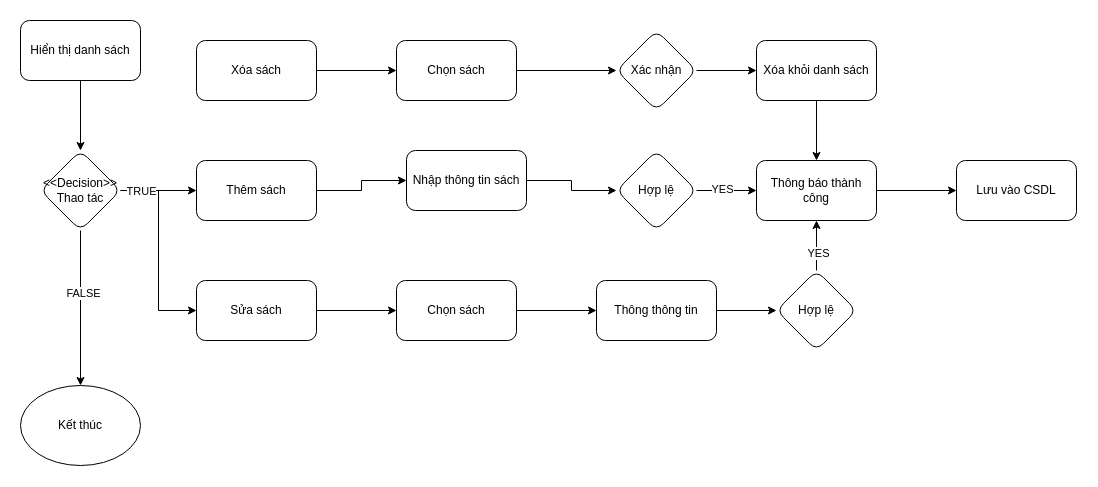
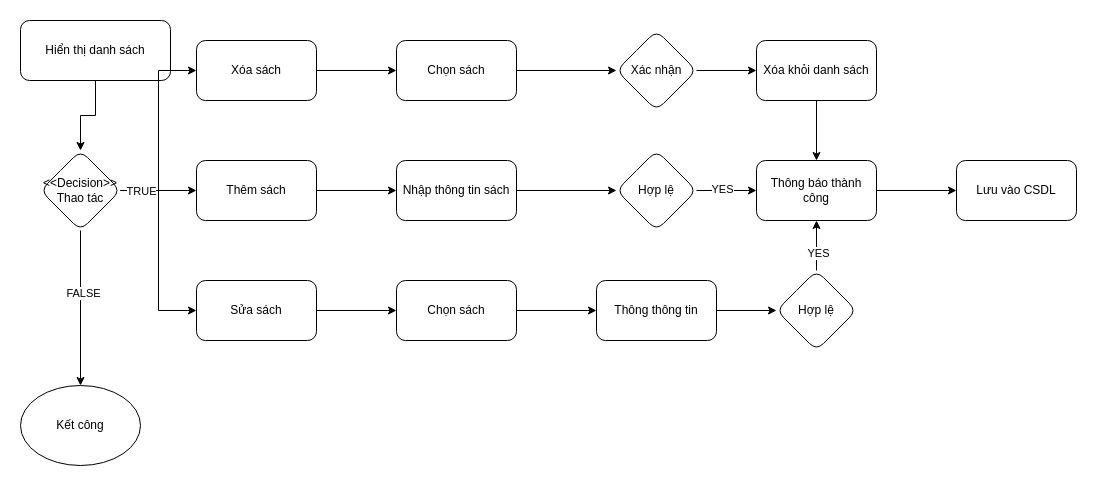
node "Hiển thị danh sách": size 120x60 -> 150x60
edge "<<Decision>> Thao tác" -> "Xóa sách": added
node "Nhập thông tin sách": moved (467, 181) -> (457, 191)
node "Kết thúc": label "Kết thúc" -> "Kết công"
